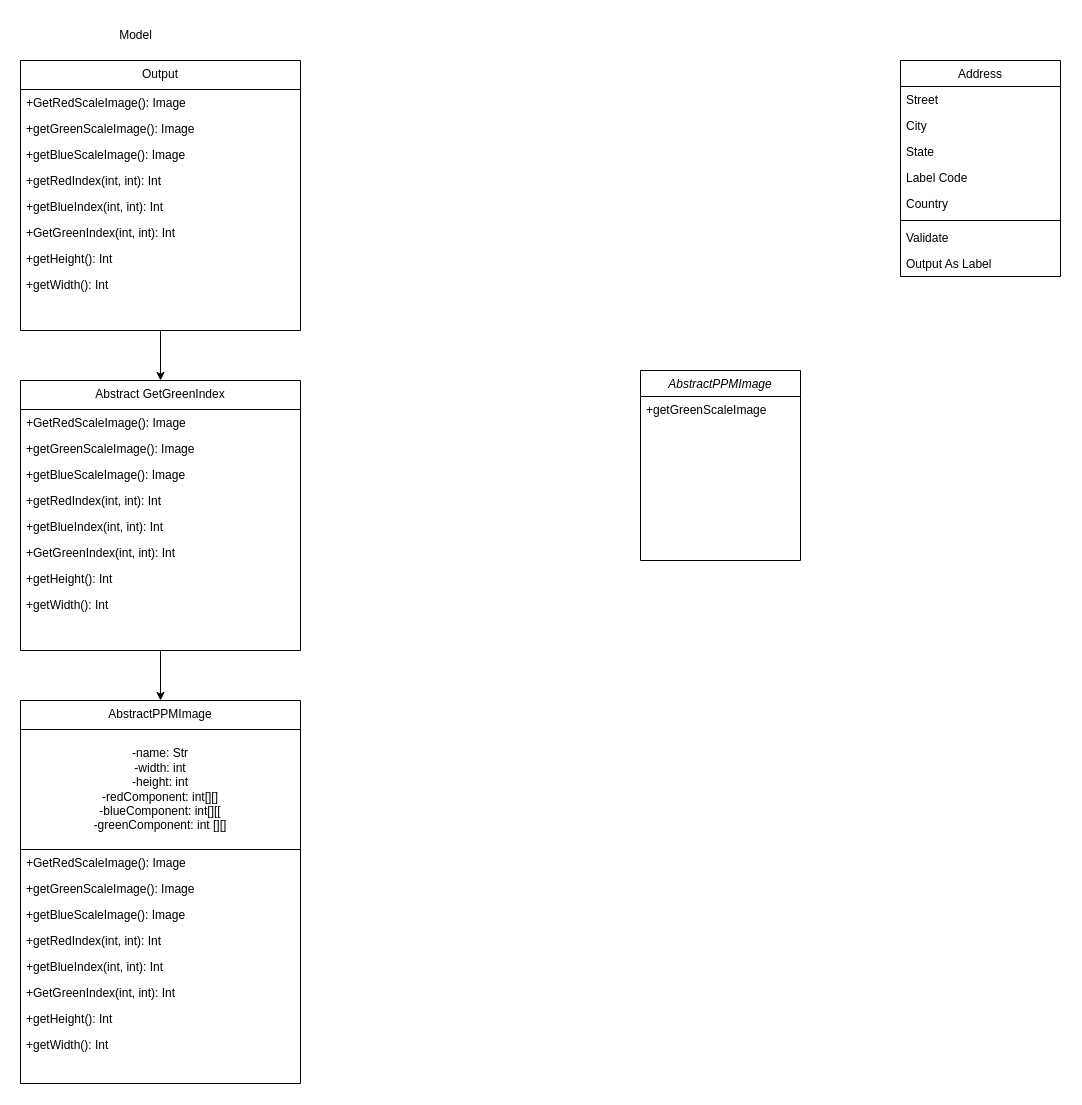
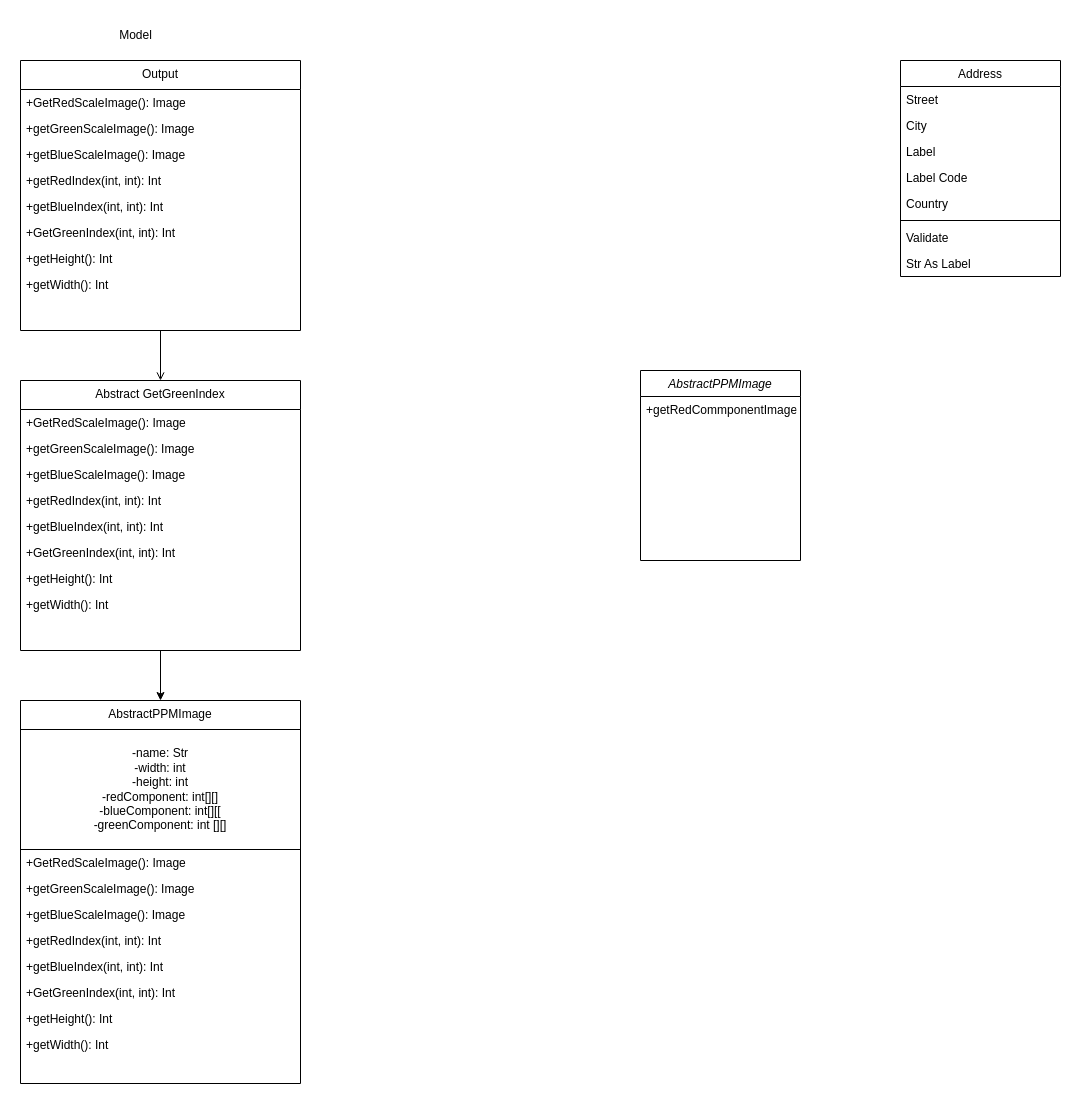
node "State": label "State" -> "Label"
node "Output As Label": label "Output As Label" -> "Str As Label"
edge "Output" -> "Abstract GetGreenIndex": arrowhead classic -> open
node "+getGreenScaleImage": label "+getGreenScaleImage" -> "+getRedCommponentImage"
